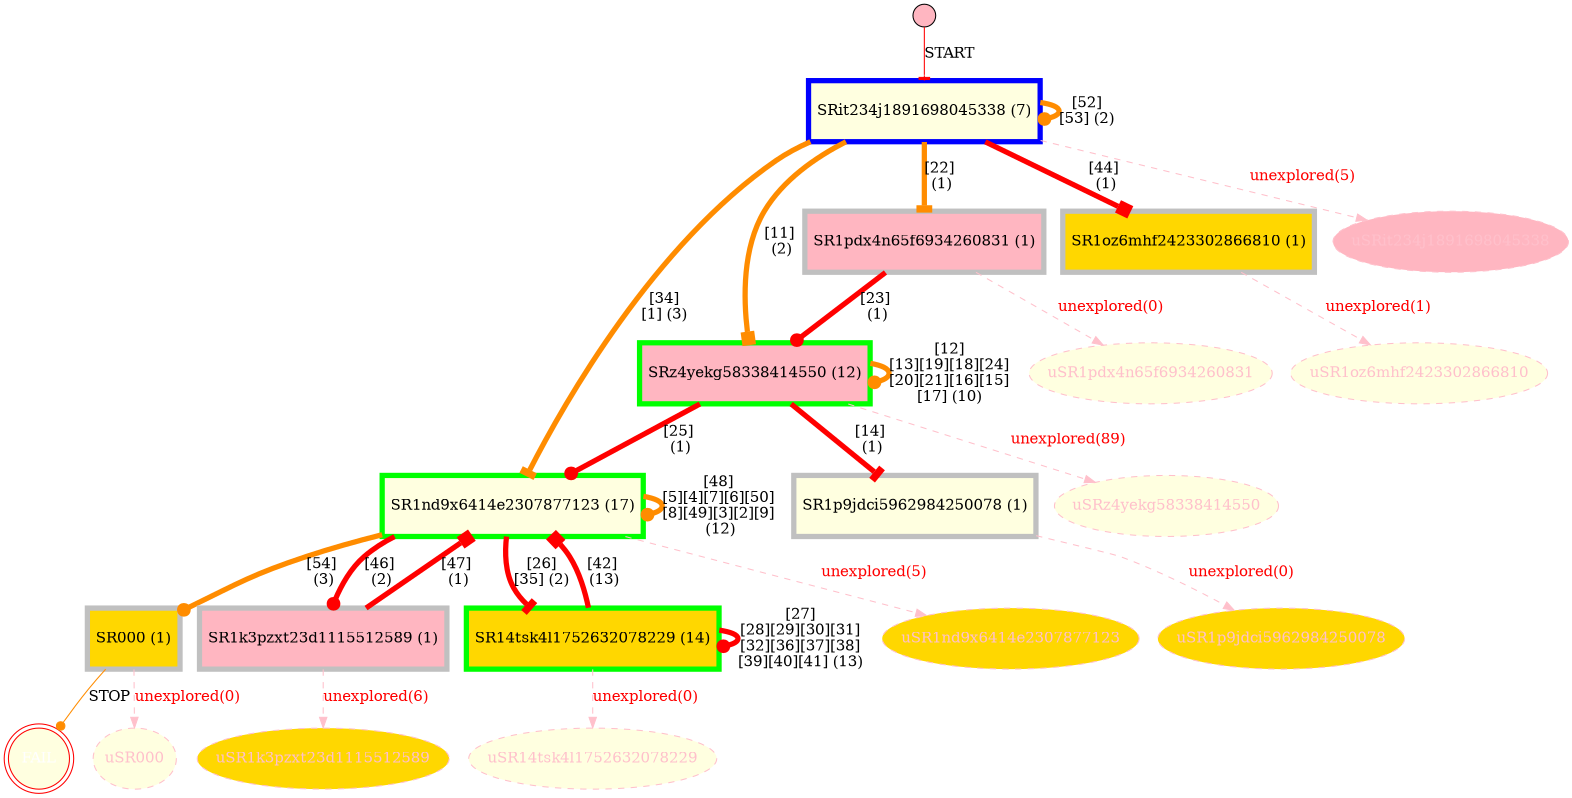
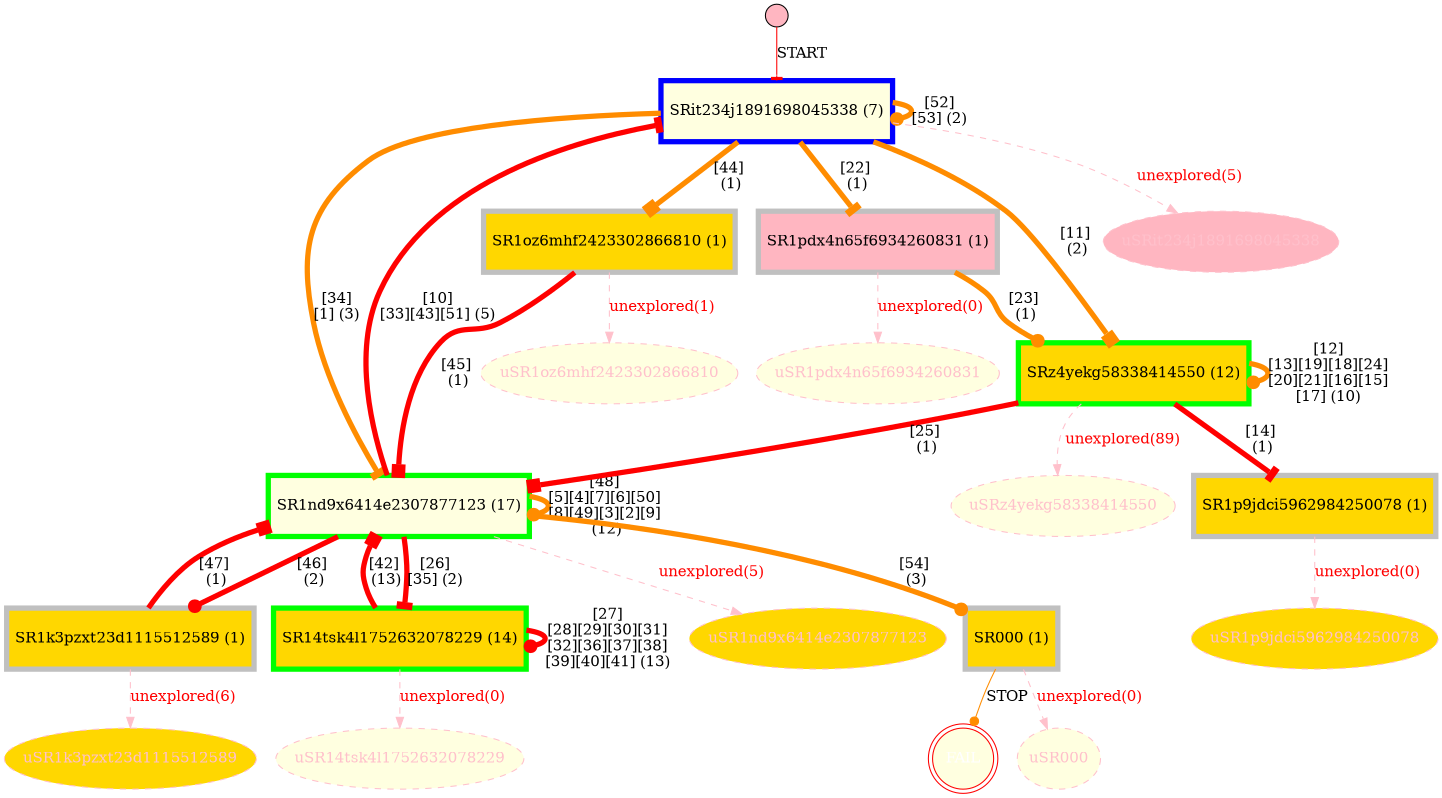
edge "SRit234j1891698045338 (7)" -> "SR1oz6mhf2423302866810 (1)": color red -> darkorange
edge "SR1nd9x6414e2307877123 (17)" -> "SRit234j1891698045338 (7)": added, label "[10] [33][43][51] (5)"
edge "SR1pdx4n65f6934260831 (1)" -> "SRz4yekg58338414550 (12)": color red -> darkorange
edge "SR1oz6mhf2423302866810 (1)" -> "SR1nd9x6414e2307877123 (17)": added, label "[45] (1)"
node "SRz4yekg58338414550 (12)": fillcolor lightpink -> gold
edge "SRz4yekg58338414550 (12)" -> "SR1nd9x6414e2307877123 (17)": arrowhead dot -> box
node "SR1p9jdci5962984250078 (1)": fillcolor lightyellow -> gold
node "SR1k3pzxt23d1115512589 (1)": fillcolor lightpink -> gold
